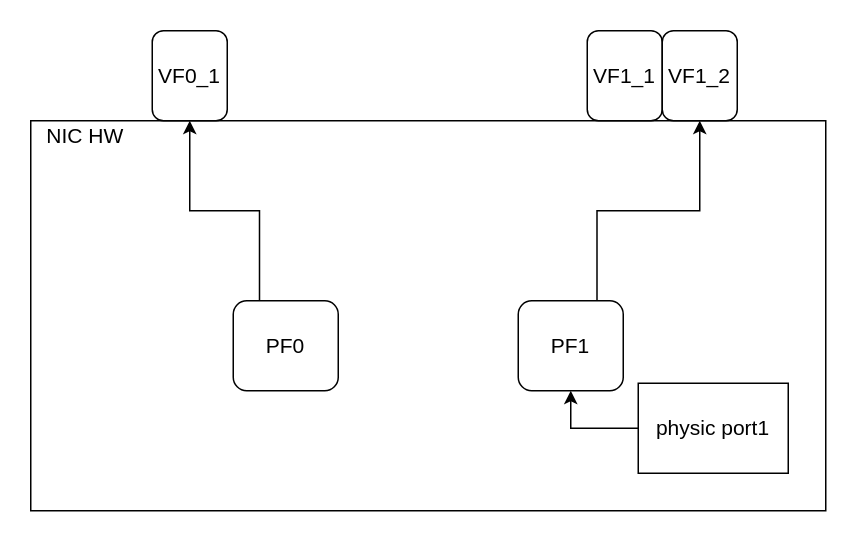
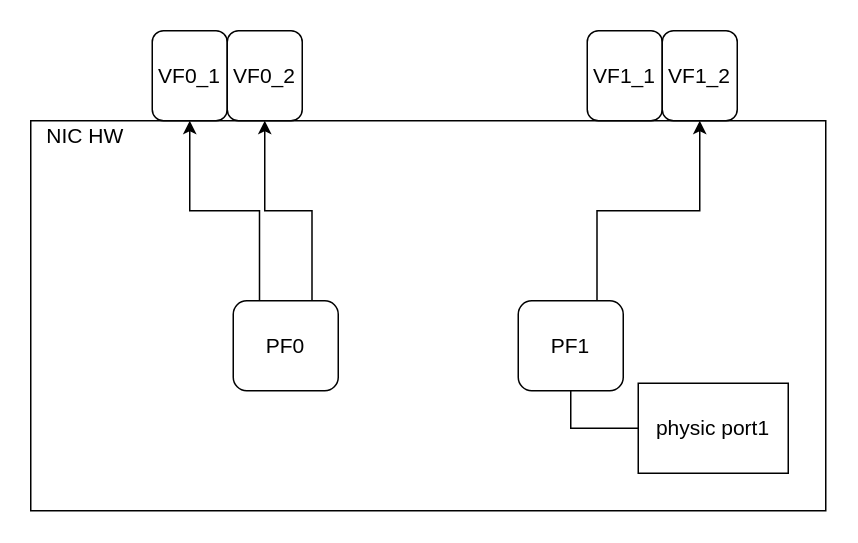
node "VF0_2": added
edge "PF0" -> "VF0_2": added
edge "physic port1" -> "PF1": arrowhead classic -> none
